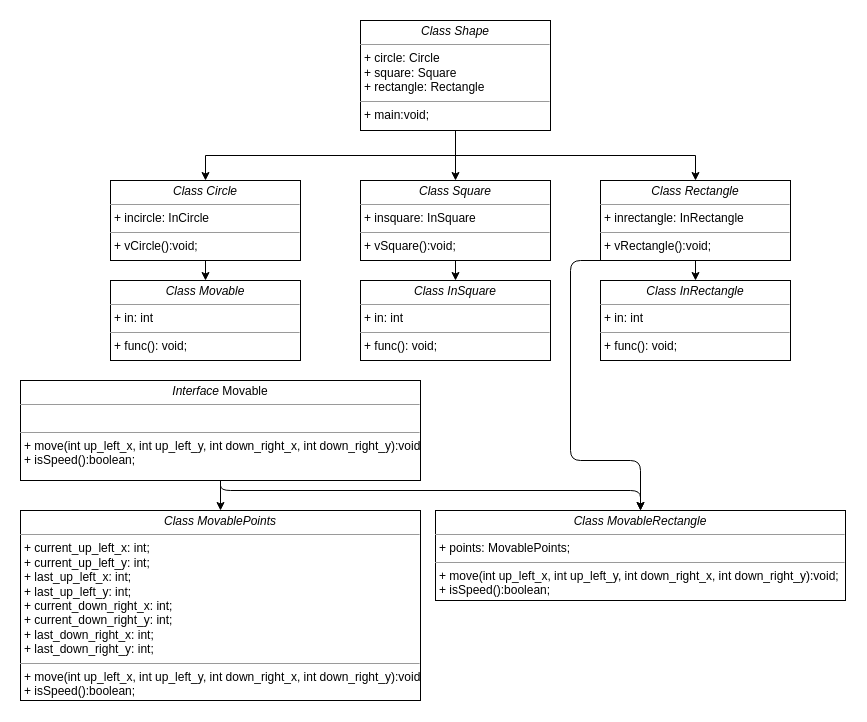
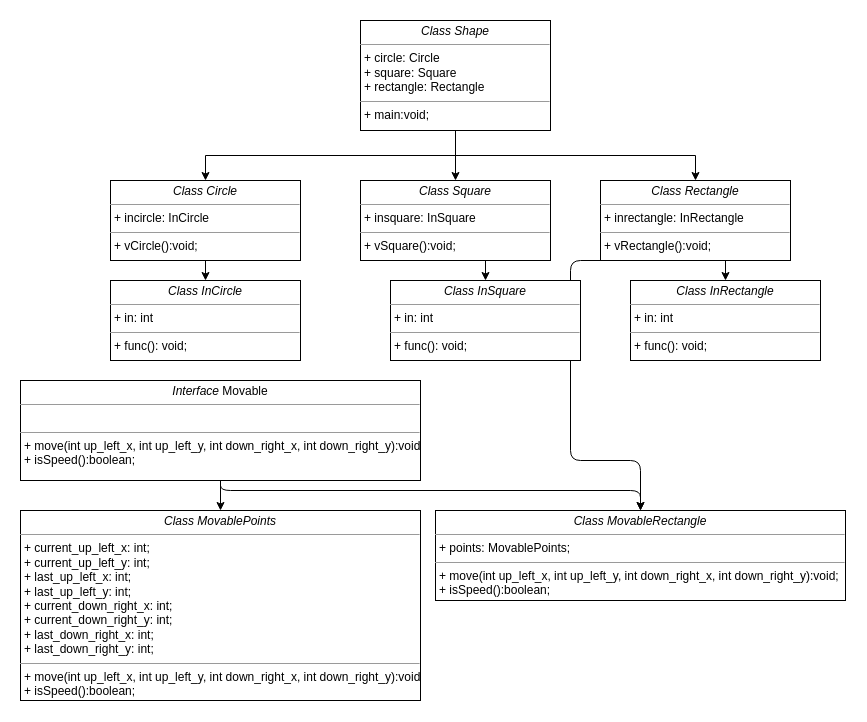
node "Class Movable + in: int + func(): void;": label "Class Movable + in: int + func(): void;" -> "Class InCircle + in: int + func(): void;"
node "Class InSquare + in: int + func(): void;": moved (456, 321) -> (486, 321)
node "Class InRectangle + in: int + func(): void;": moved (696, 321) -> (726, 321)
